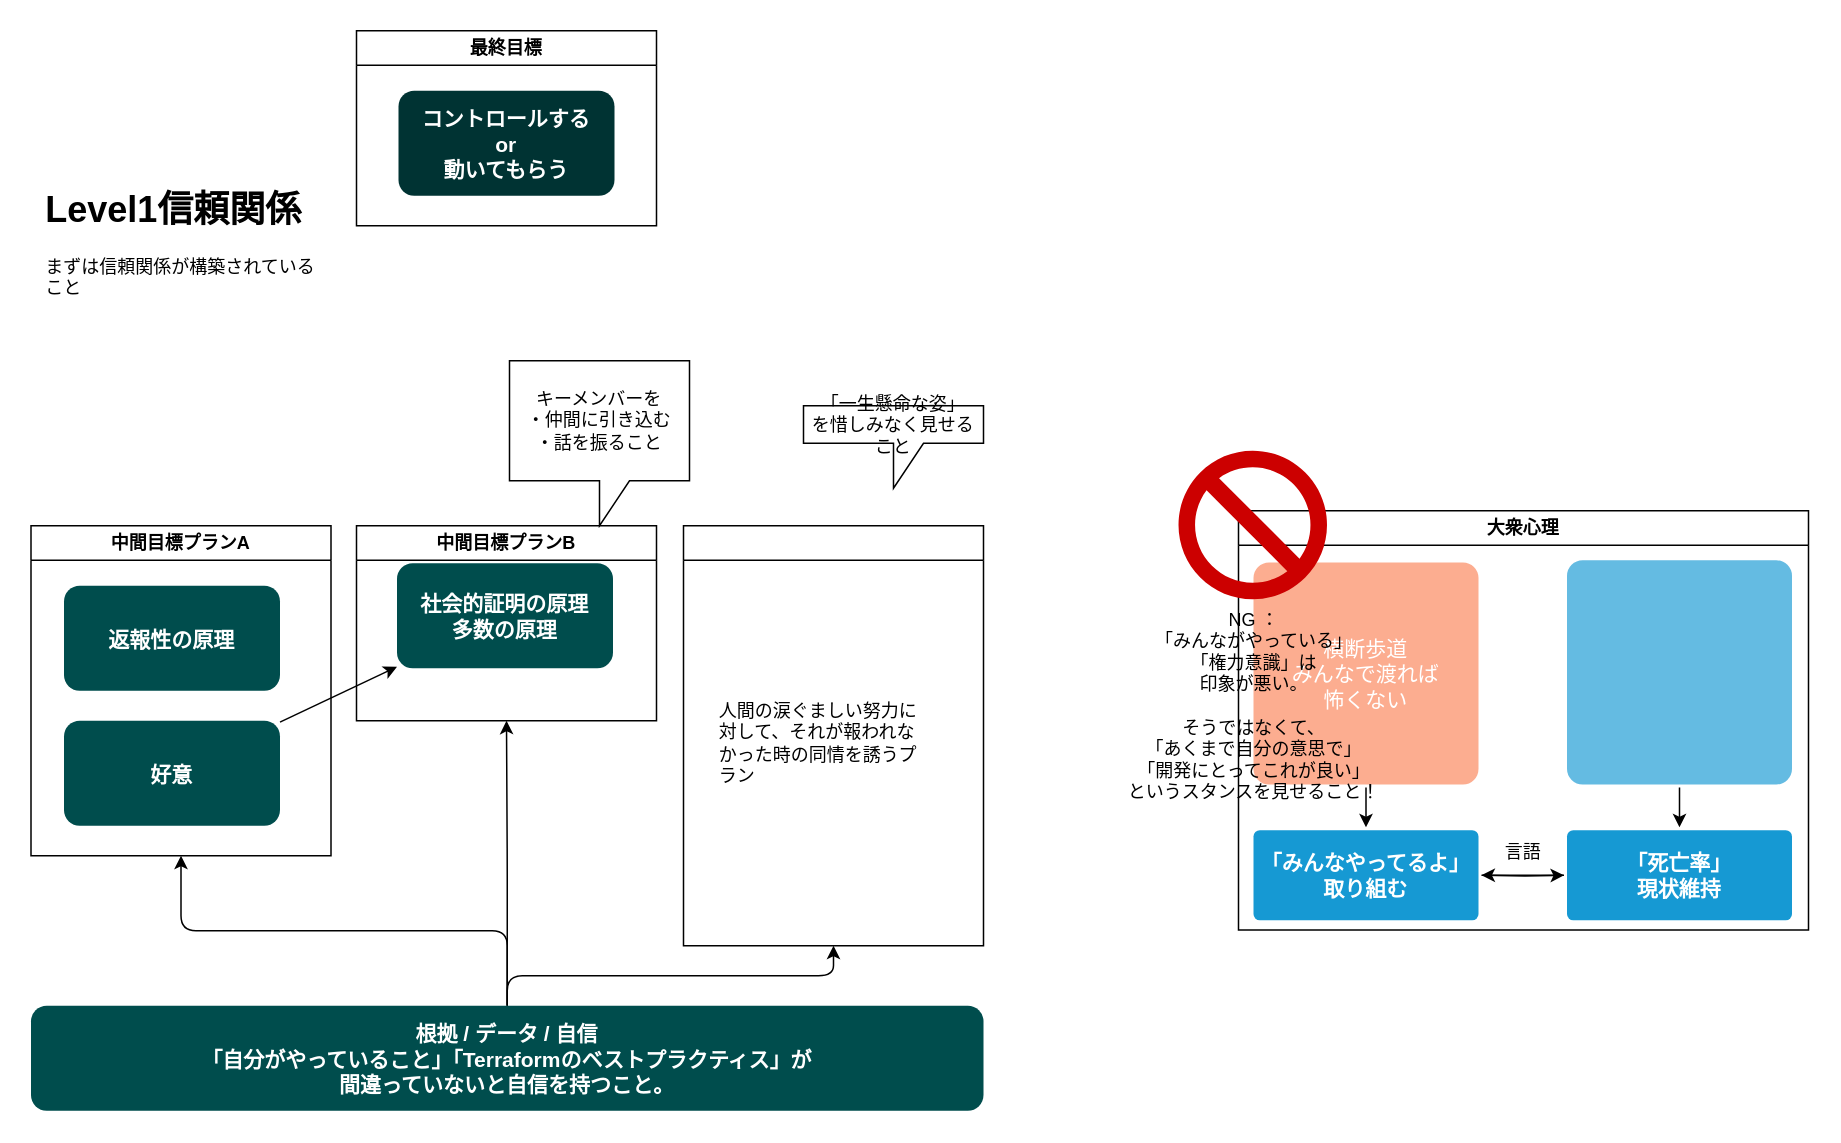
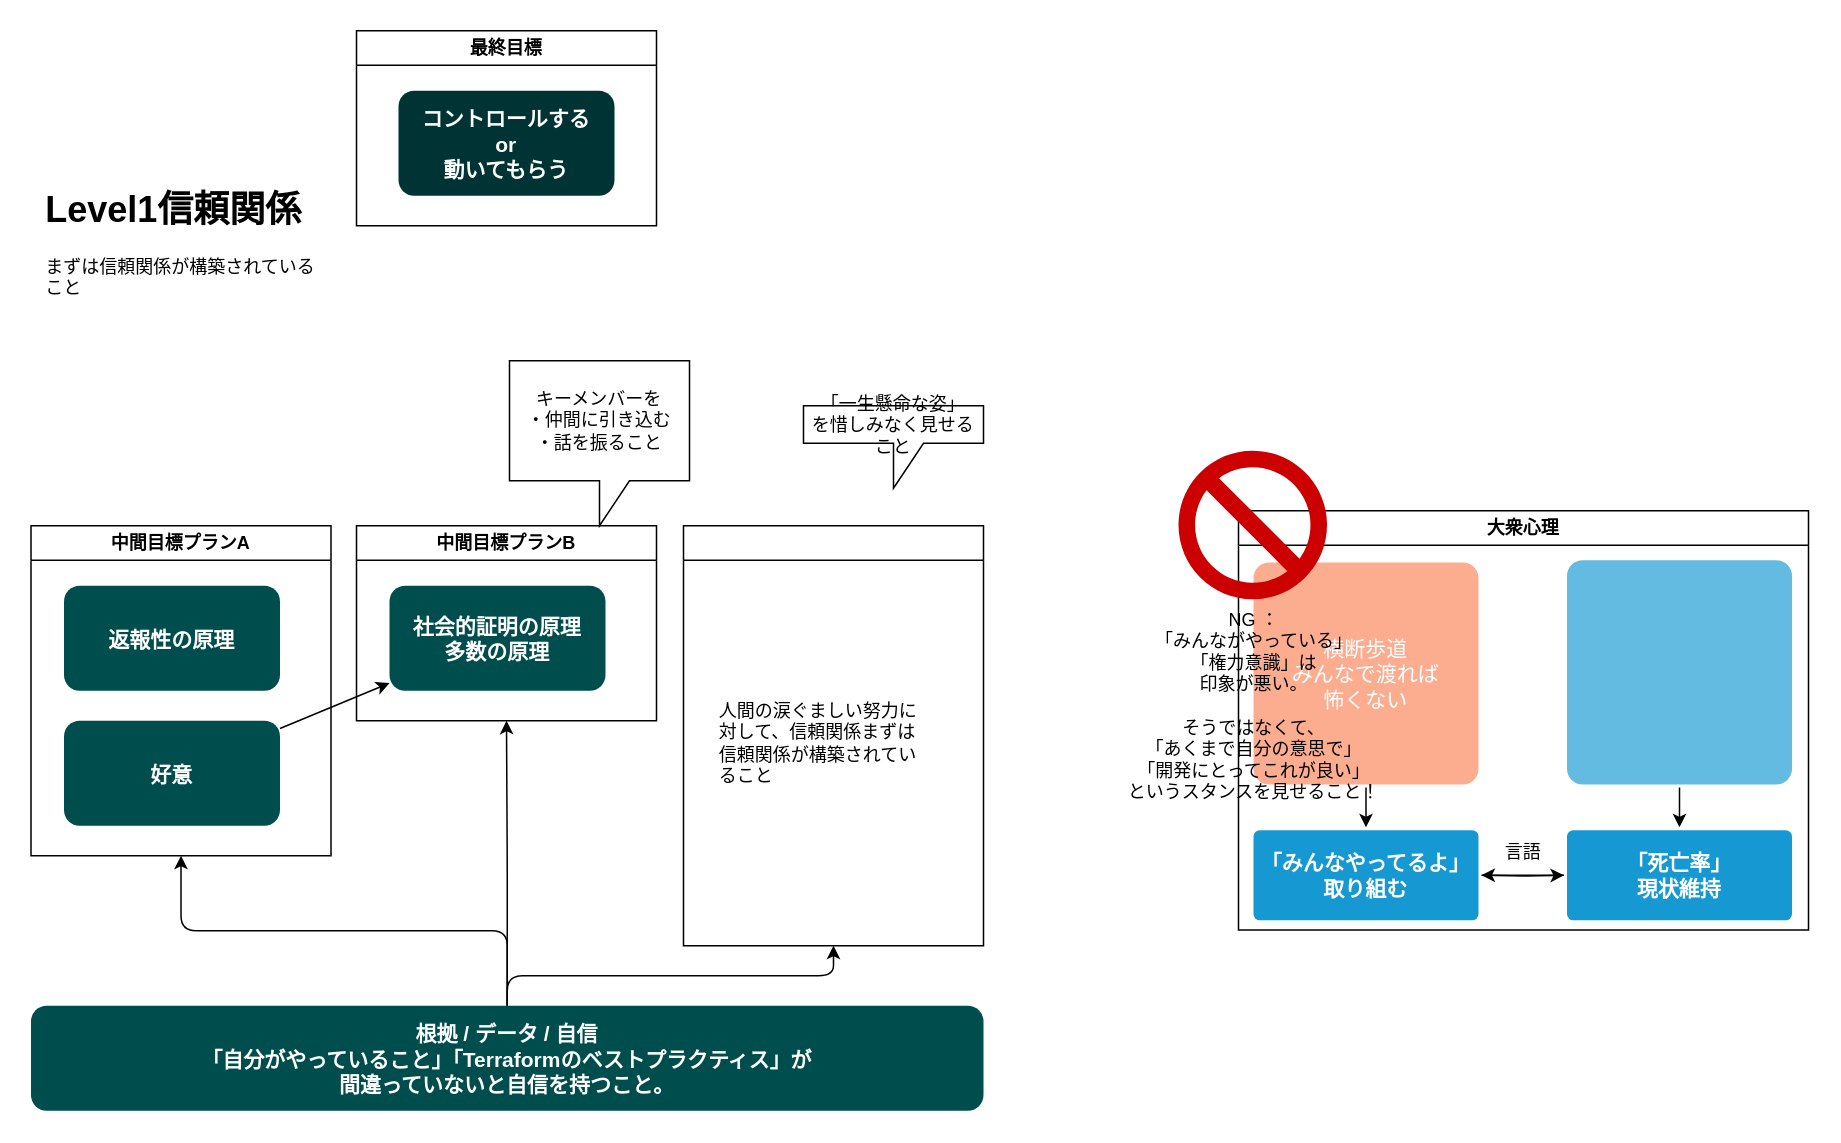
node "社会的証明の原理 多数の原理": moved (505, 616) -> (497, 638)
node "人間の涙ぐましい努力に対して、それが報われなかった時の同情を誘うプラン": label "人間の涙ぐましい努力に対して、それが報われなかった時の同情を誘うプラン" -> "人間の涙ぐましい努力に対して、信頼関係まずは信頼関係が構築されていること"
